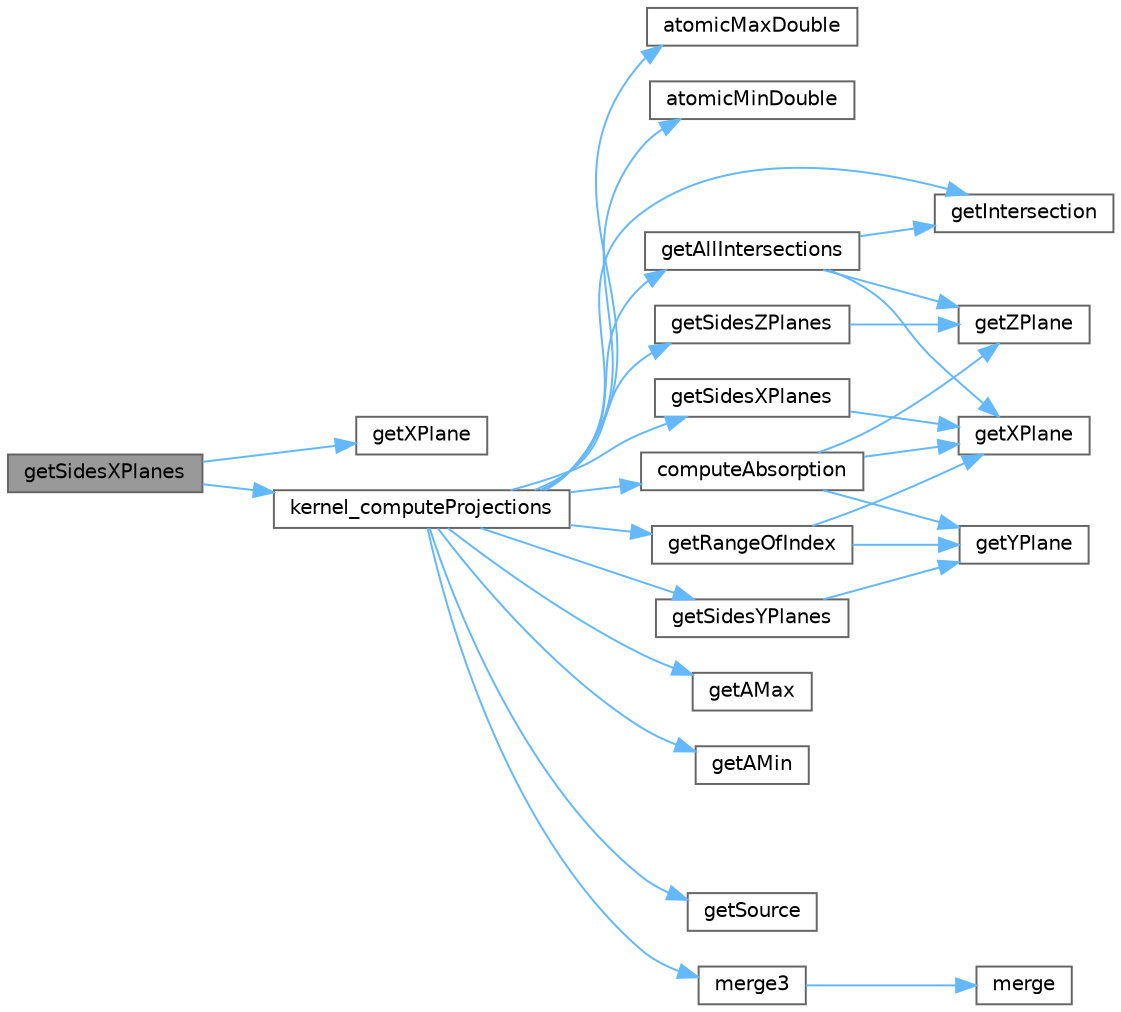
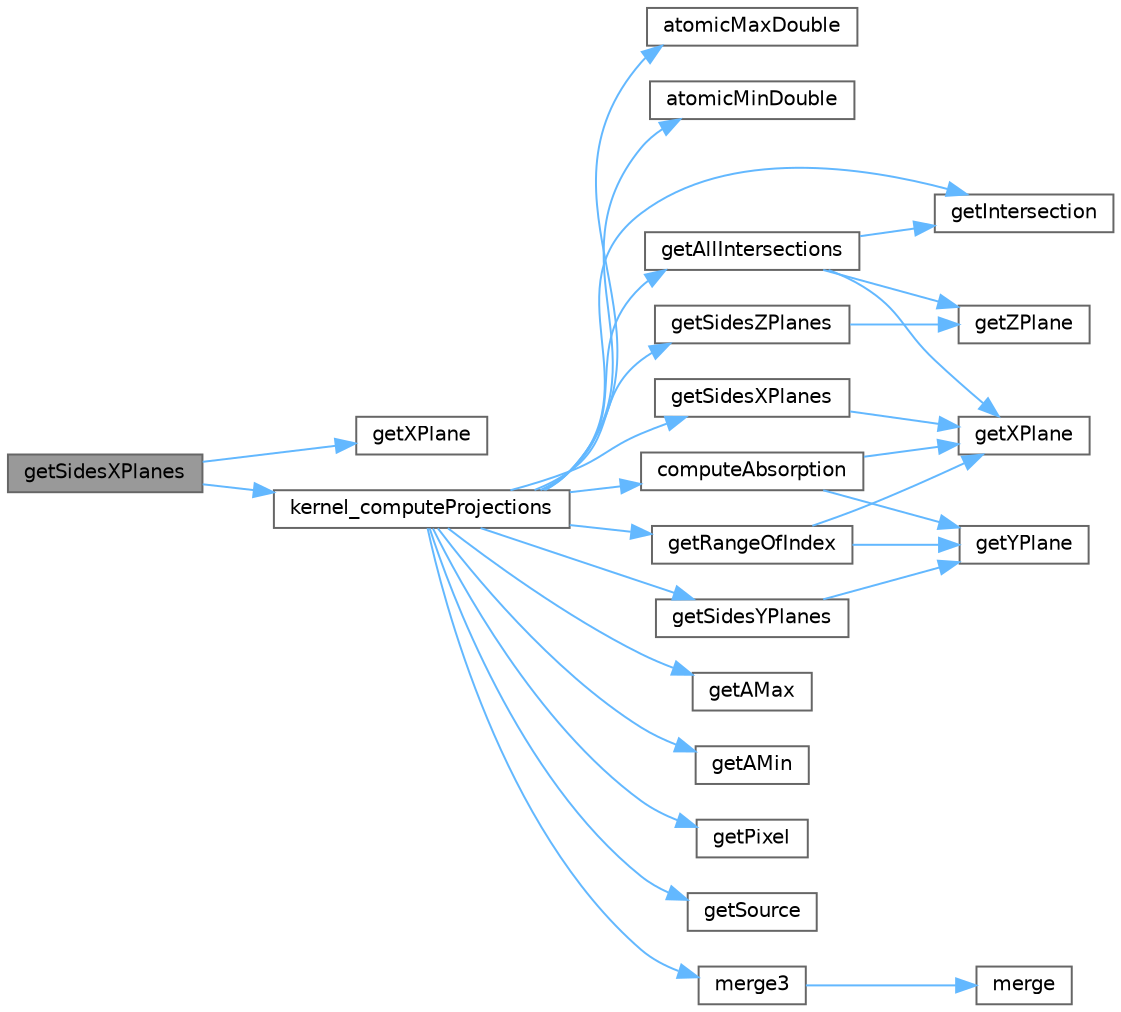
edge "computeAbsorption" -> "getZPlane": removed
node "getPixel": added
